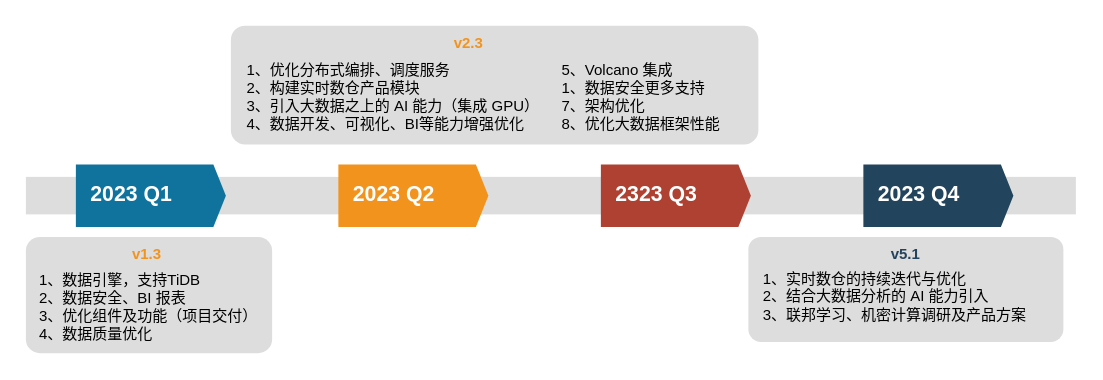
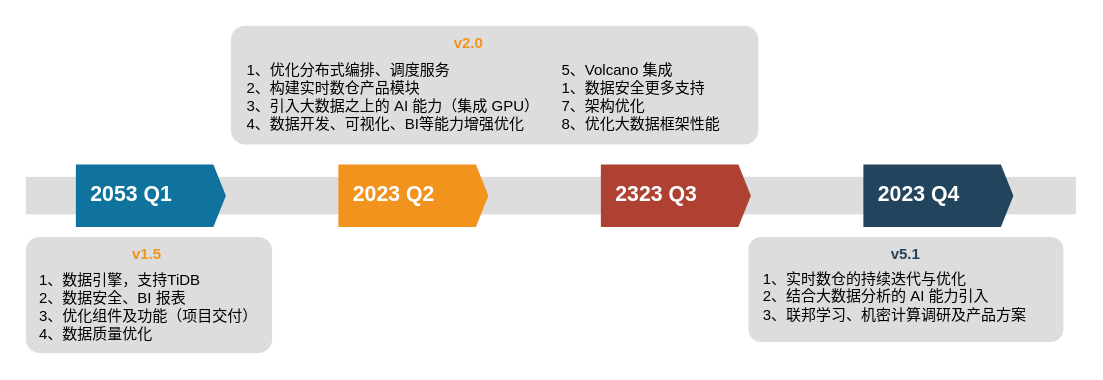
node "v2.3": label "v2.3" -> "v2.0"
node "2023 Q1": label "2023 Q1" -> "2053 Q1"
node "v1.3": label "v1.3" -> "v1.5"
